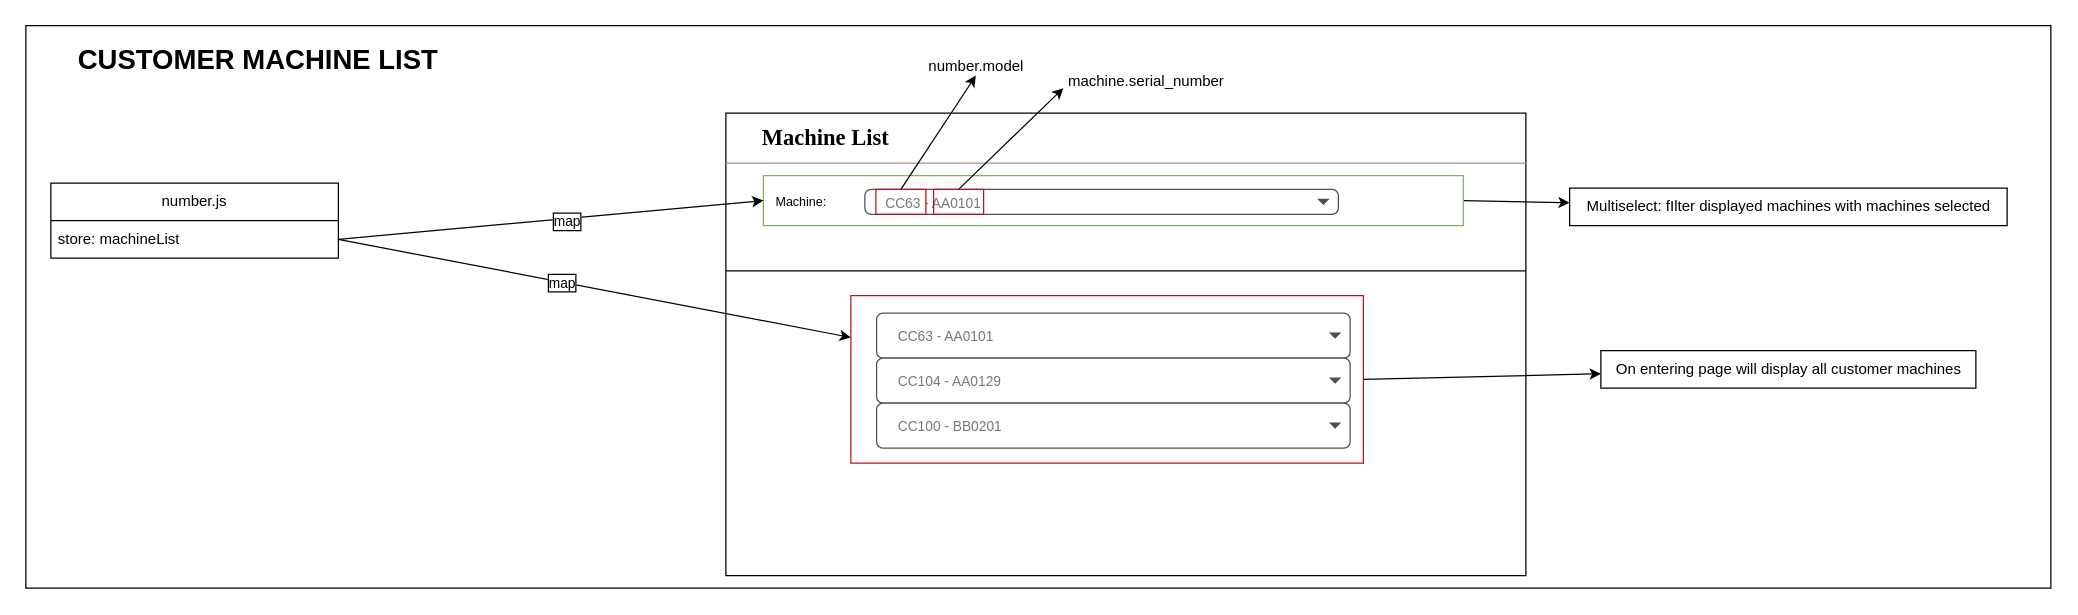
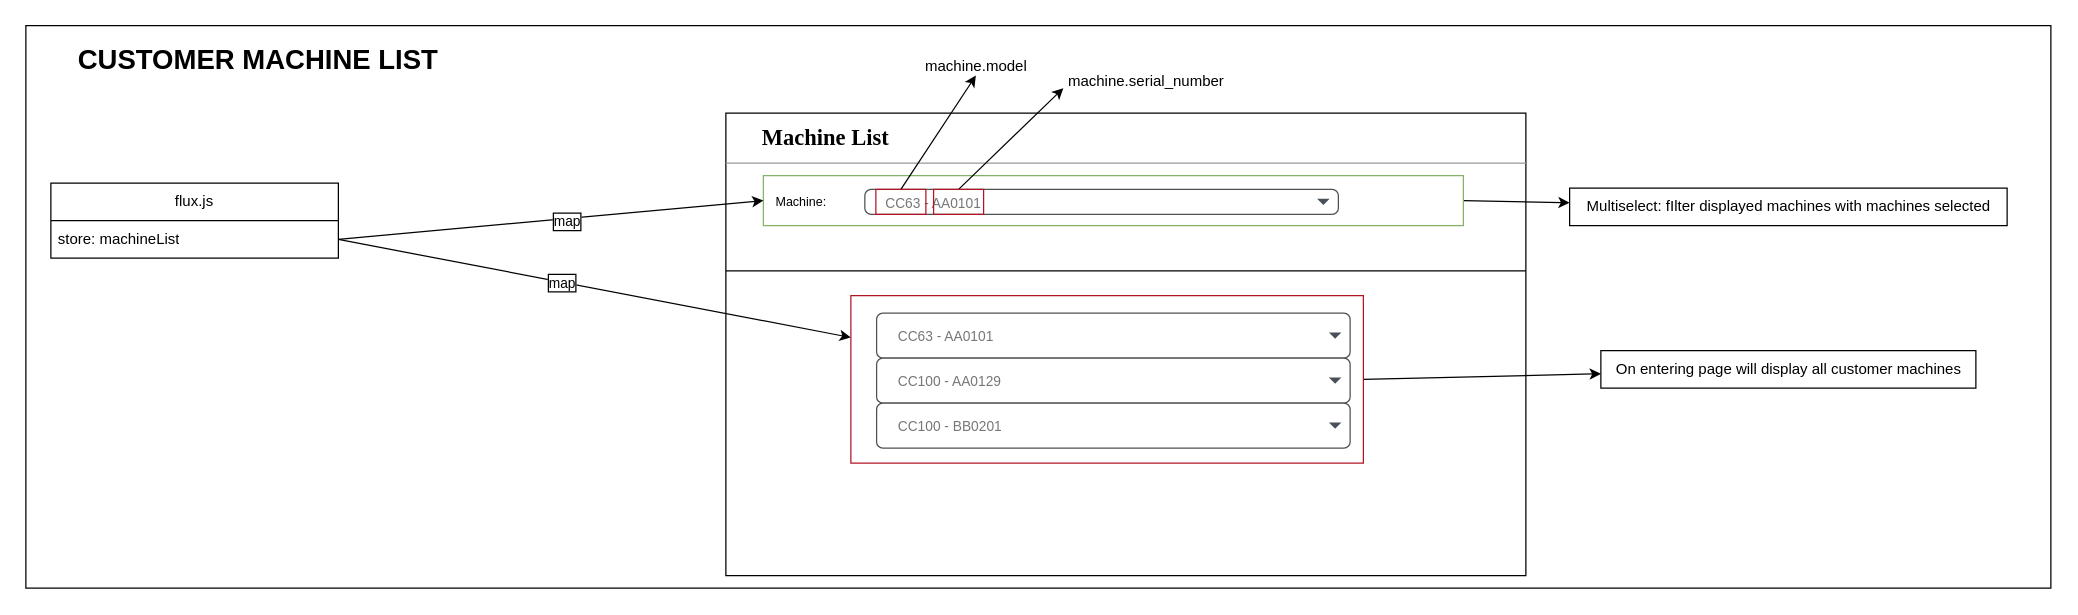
node "number.model": label "number.model" -> "machine.model"
node "number.js": label "number.js" -> "flux.js"
node "CC104 - AA0129": label "CC104 - AA0129" -> "CC100 - AA0129"
